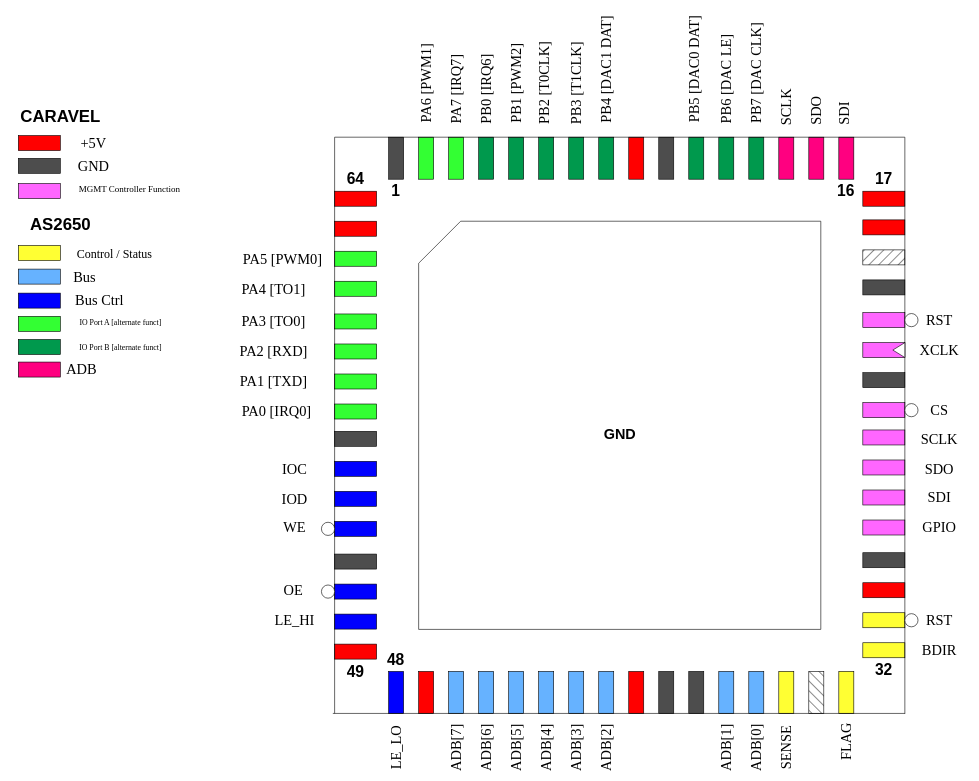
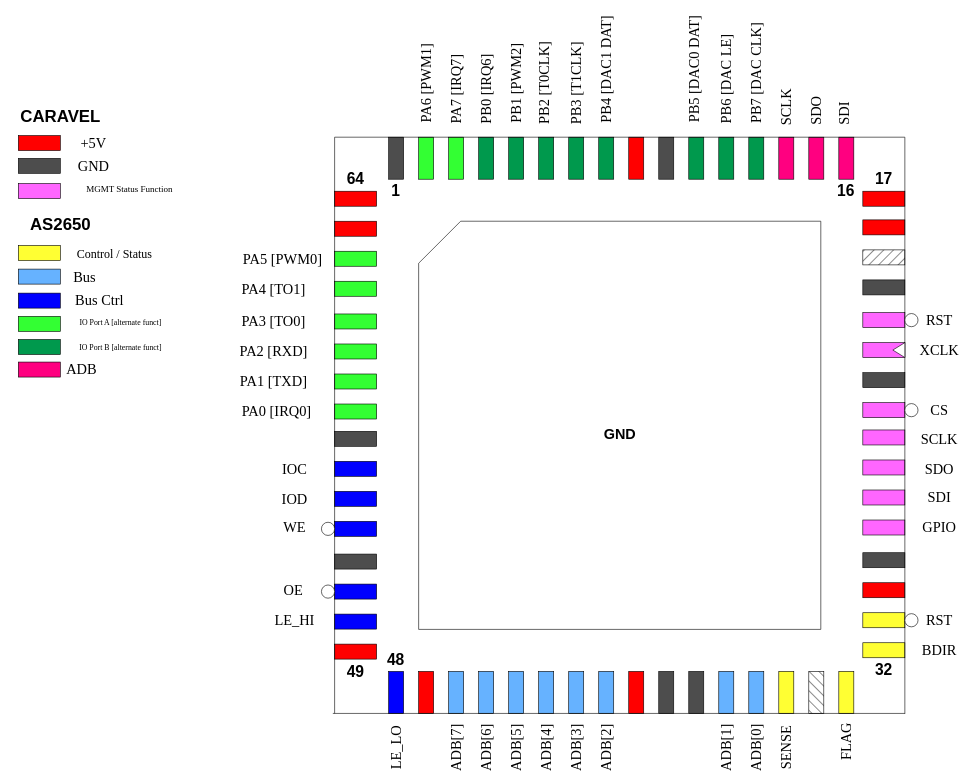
node "MGMT Controller Function": label "MGMT Controller Function" -> "MGMT Status Function"
